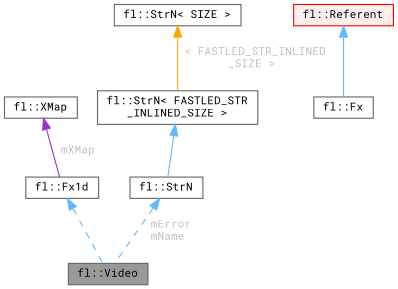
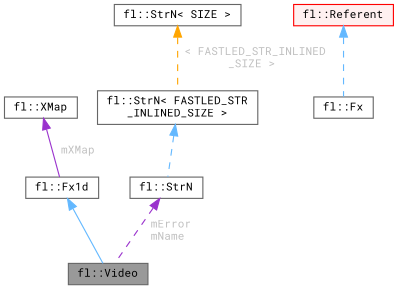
edge "fl::StrN< FASTLED_STR _INLINED_SIZE >" -> "fl::StrN< SIZE >": style solid -> dashed
edge "fl::Fx" -> "fl::Referent": style solid -> dashed
edge "fl::StrN" -> "fl::StrN< FASTLED_STR _INLINED_SIZE >": style solid -> dashed
edge "fl::Video" -> "fl::Fx1d": style dashed -> solid
edge "fl::Video" -> "fl::StrN": color steelblue1 -> darkorchid3
